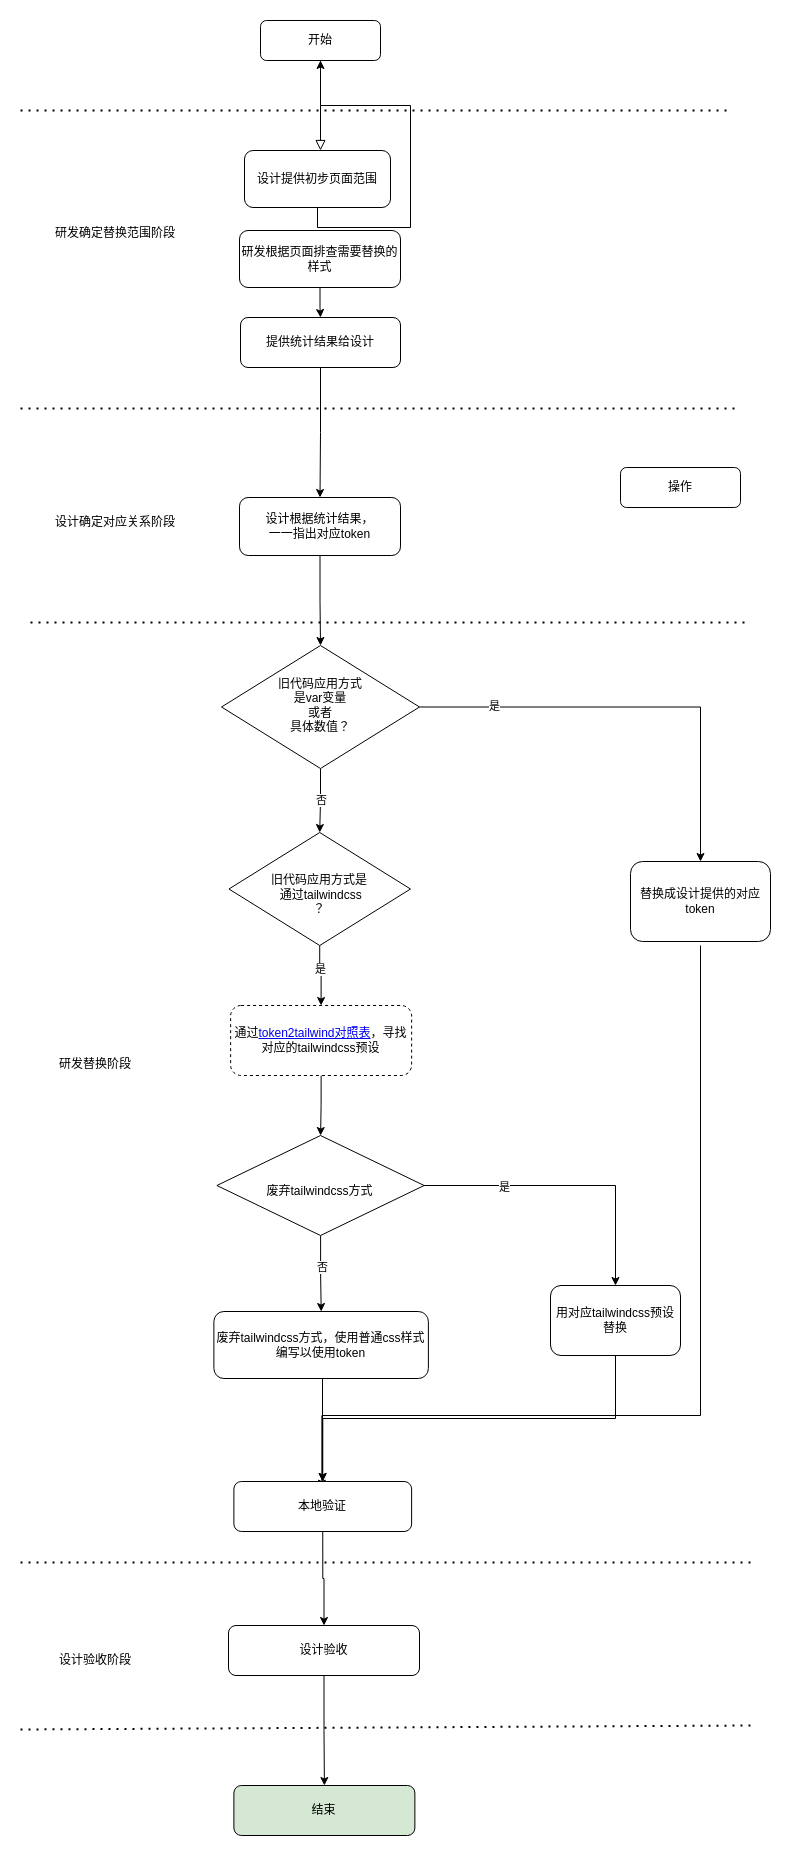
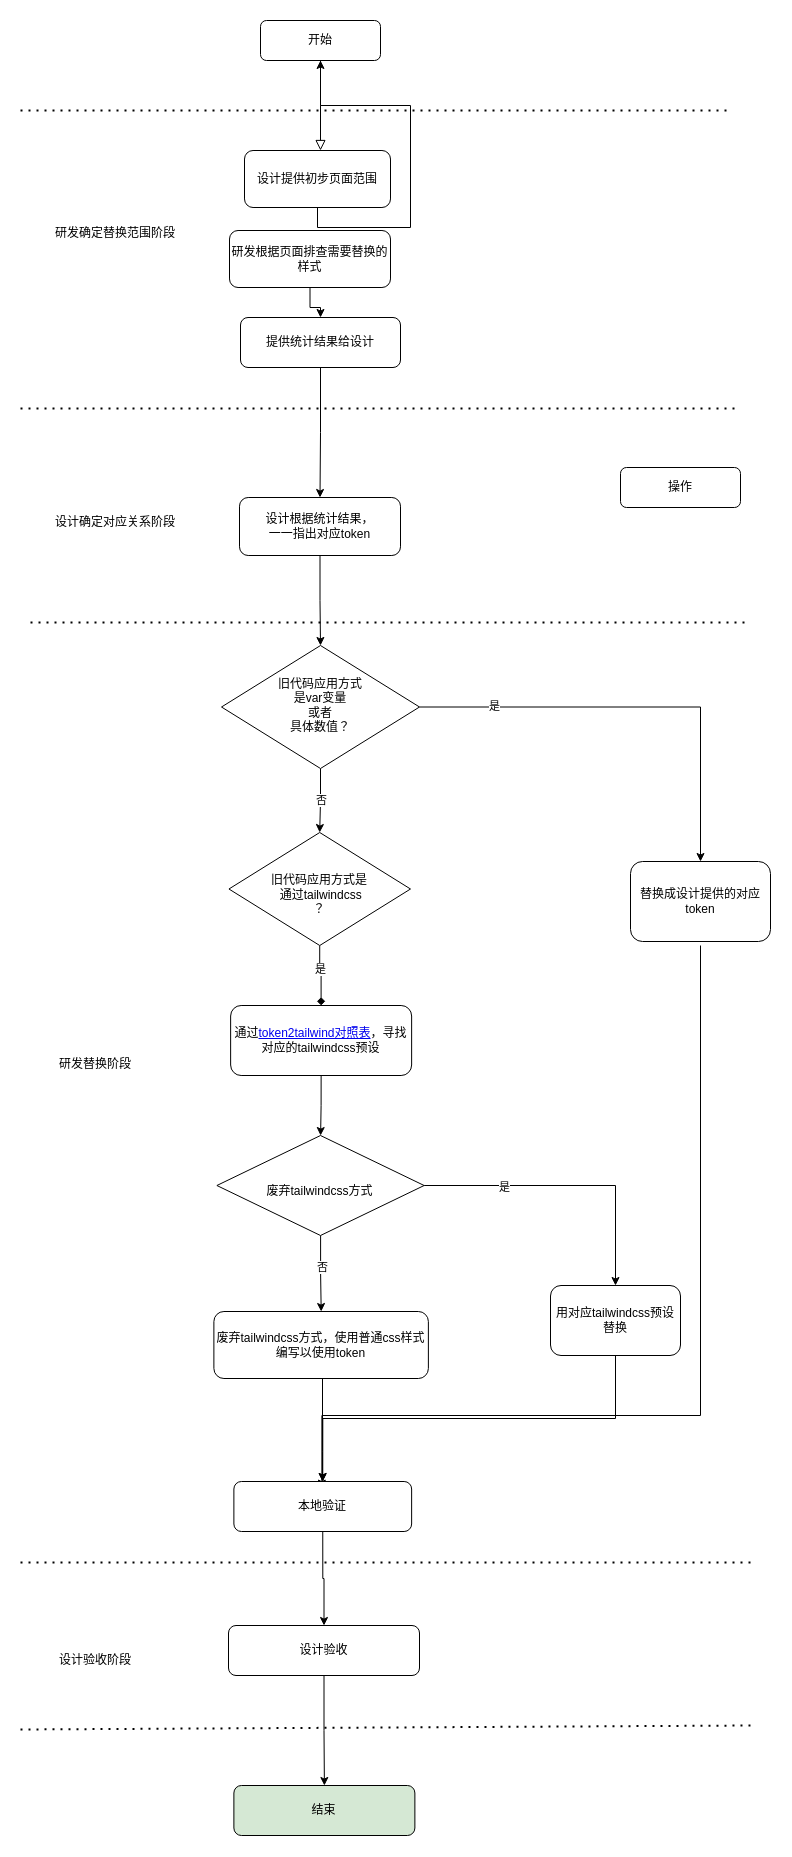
node "研发根据页面排查需要替换的样式": moved (320, 259) -> (310, 259)
edge "旧代码应用方式是 通过tailwindcss ？" -> "通过token2tailwind对照表，寻找对应的tailwindcss预设": arrowhead classic -> diamond
node "通过token2tailwind对照表，寻找对应的tailwindcss预设": style dashed -> solid
